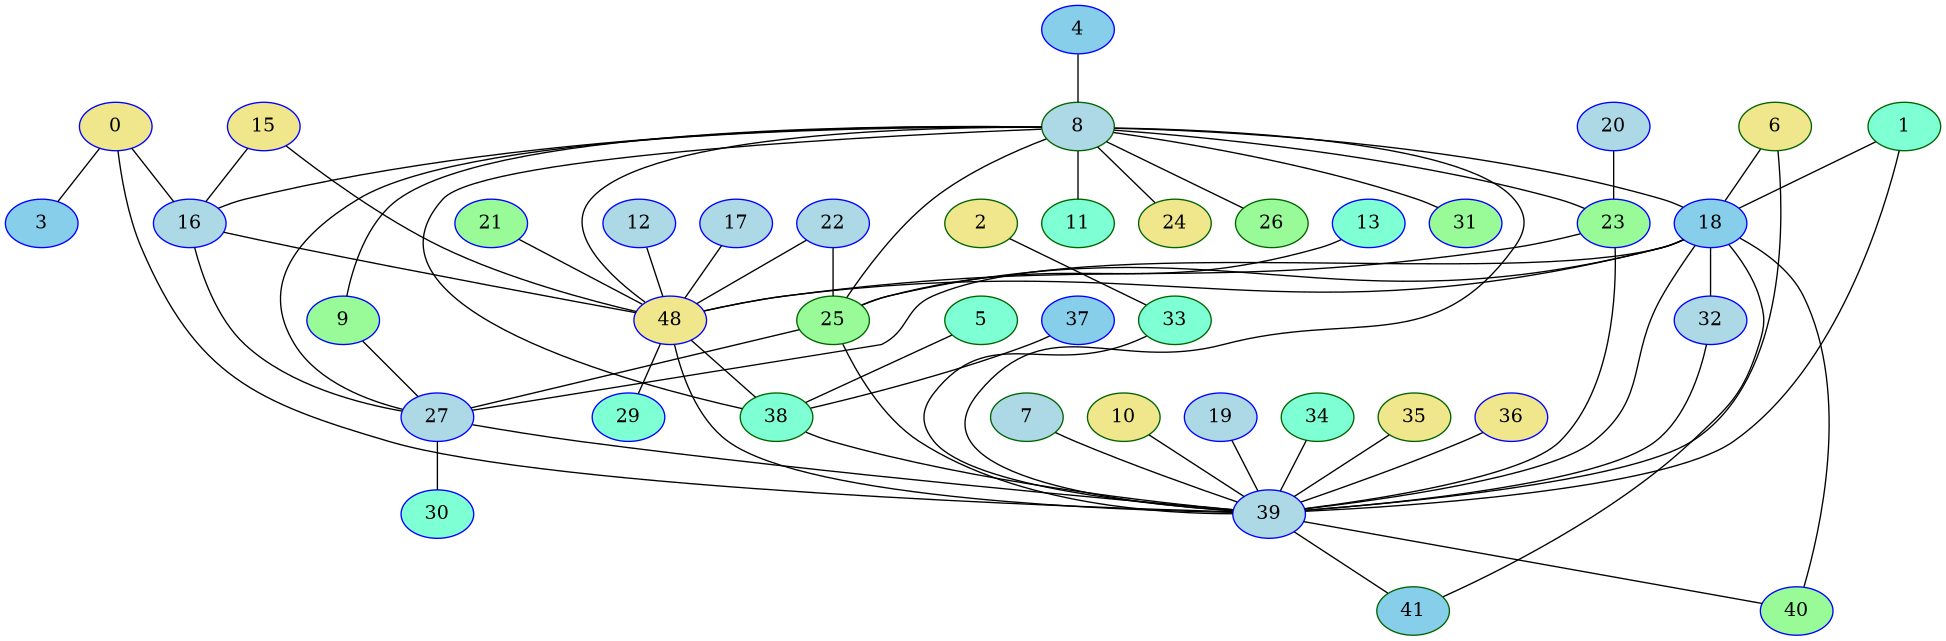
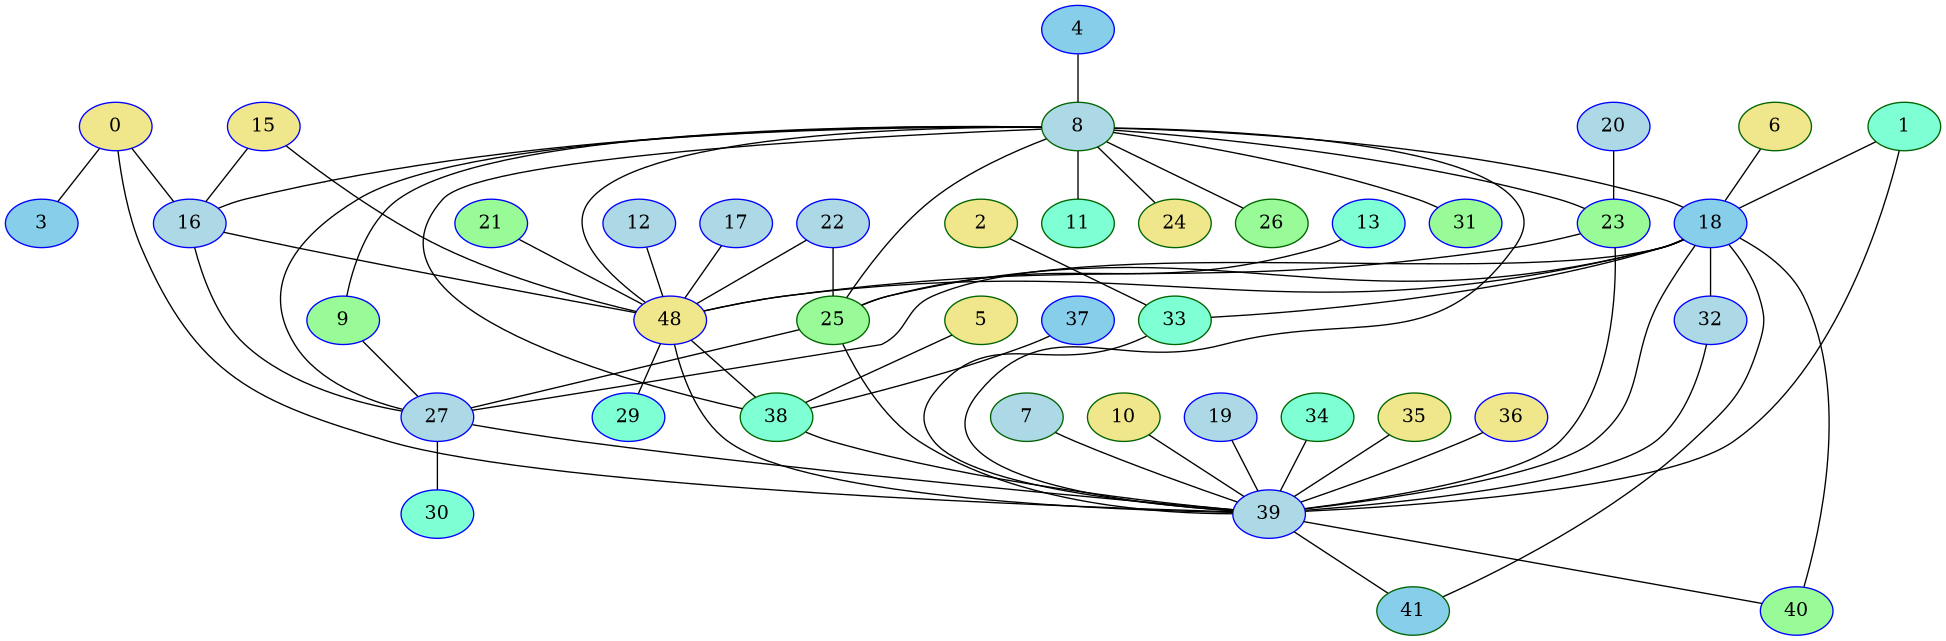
edge "18" -- "33": added
node "5": fillcolor aquamarine -> khaki
edge "6" -- "39": removed
